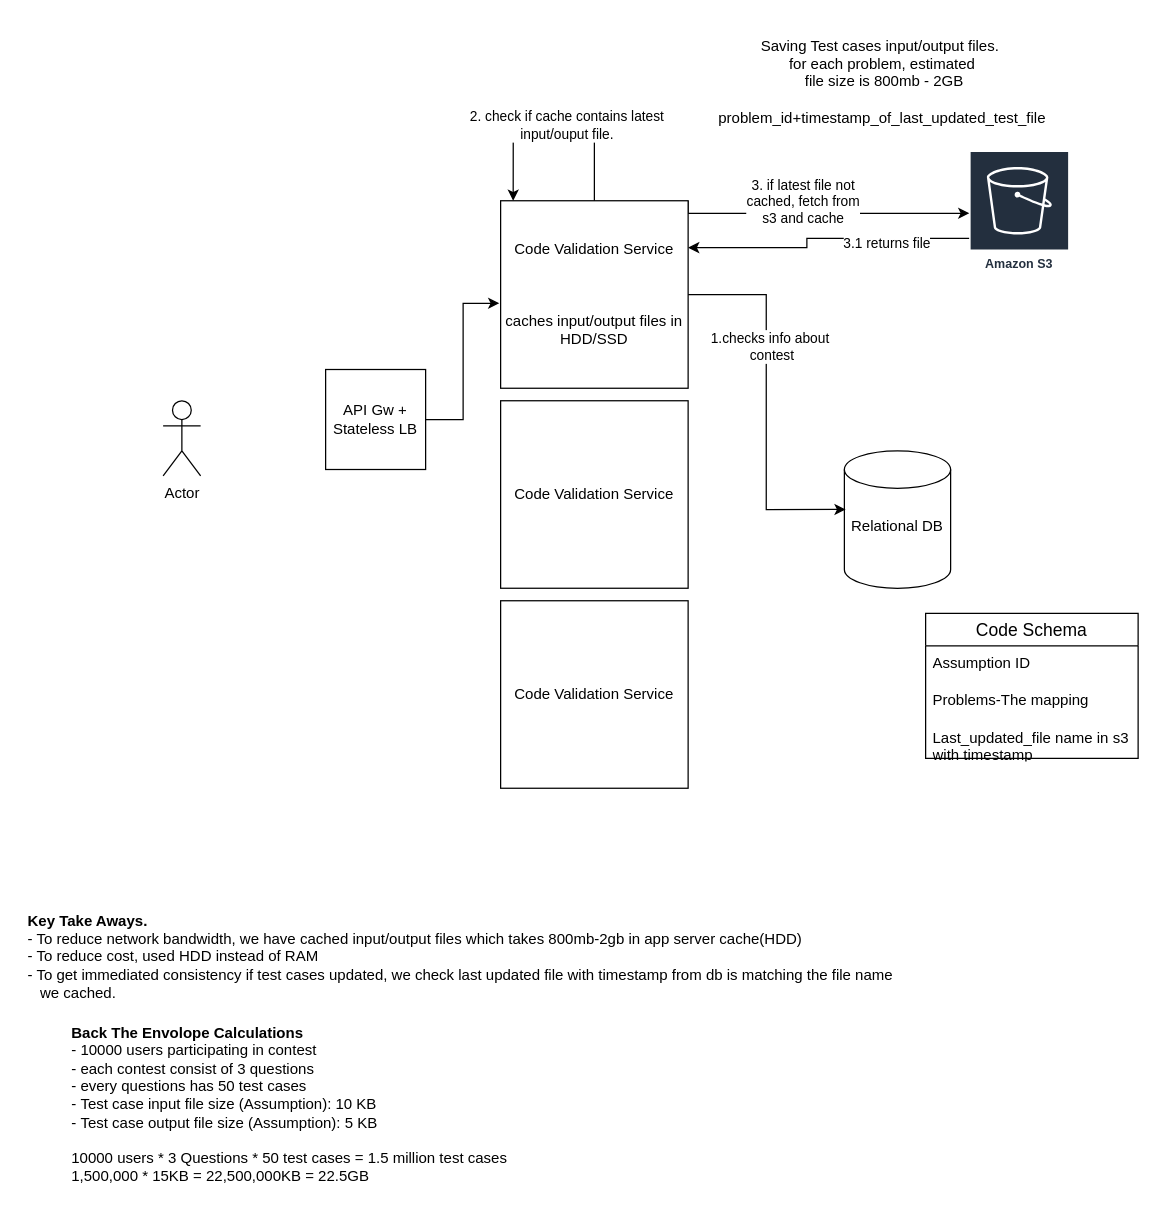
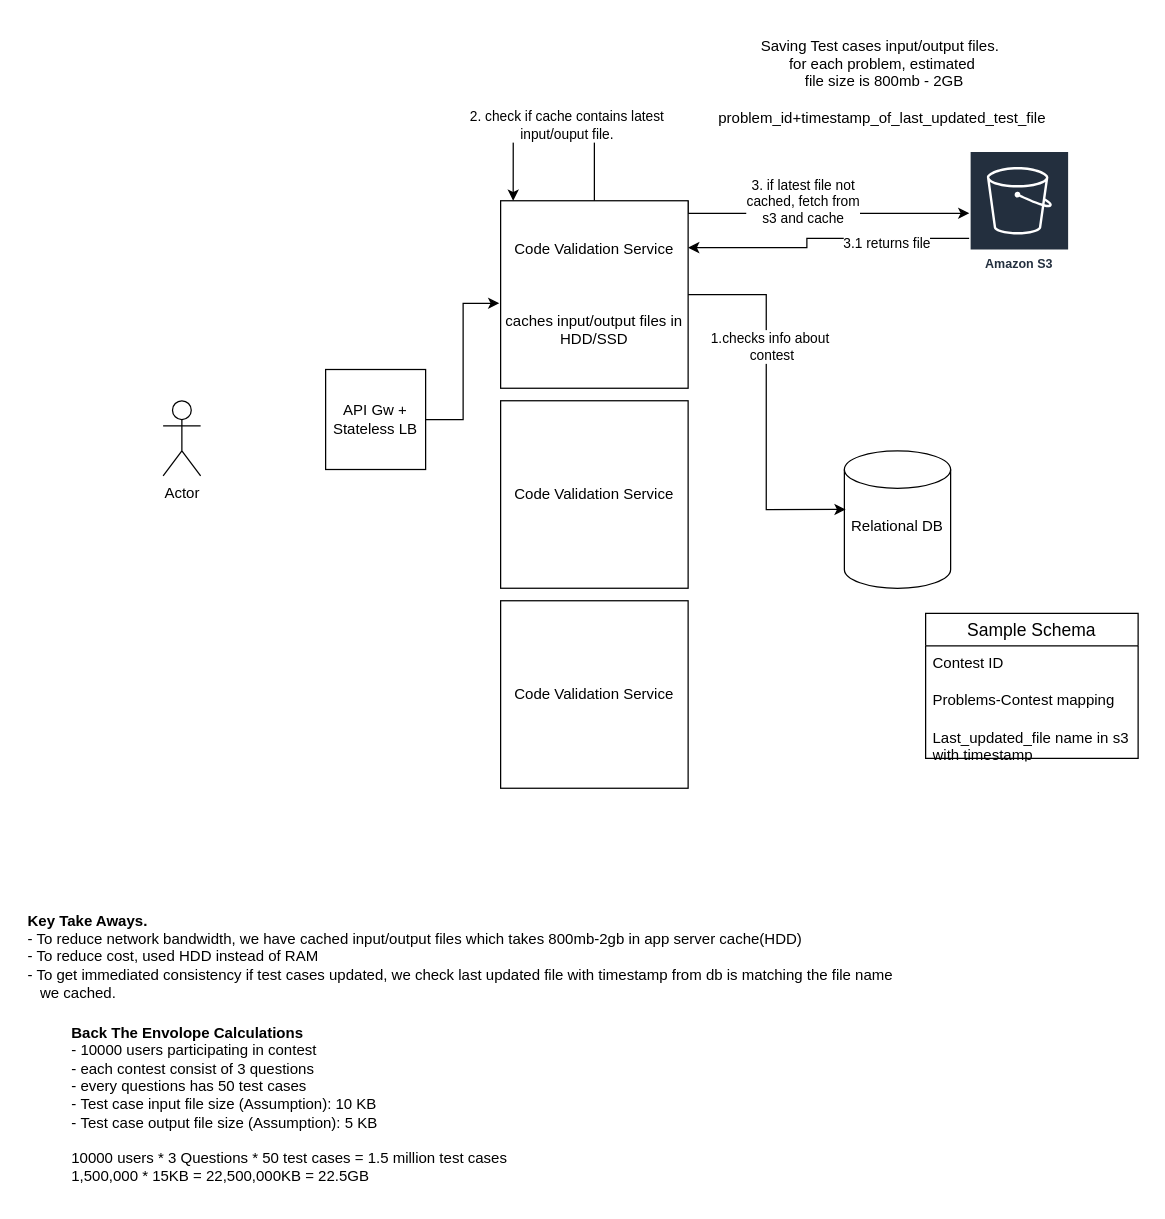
node "Code Schema": label "Code Schema" -> "Sample Schema"
node "Assumption ID": label "Assumption ID" -> "Contest ID"
node "Problems-The mapping": label "Problems-The mapping" -> "Problems-Contest mapping"
